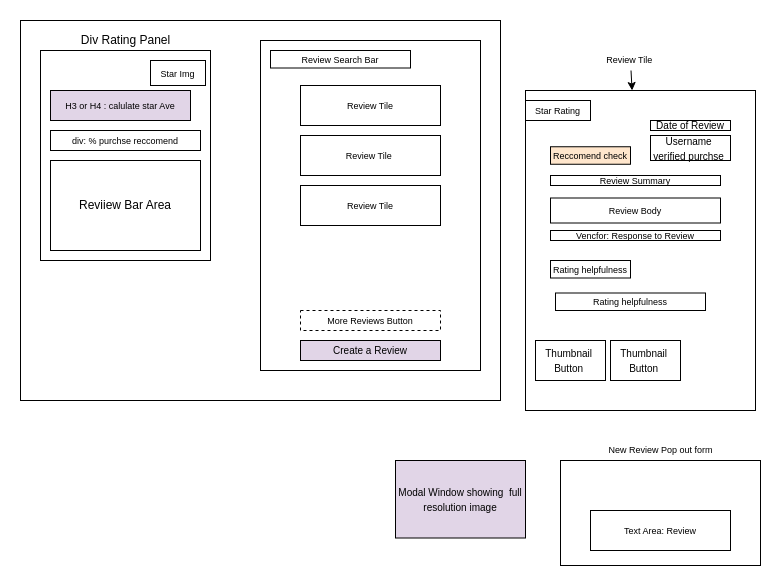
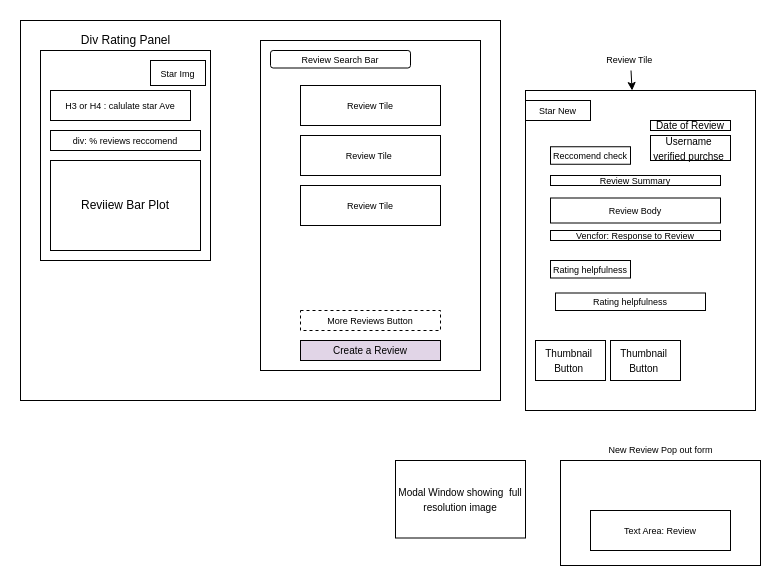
node "Review Search Bar": shape rectangle -> rounded rectangle
node "H3 or H4 : calulate star Ave": fillcolor #e1d5e7 -> #ffffff
node "Star Rating": label "Star Rating" -> "Star New"
node "div: % purchse reccomend": label "div: % purchse reccomend" -> "div: % reviews reccomend"
node "Reccomend check": fillcolor #ffe6cc -> #ffffff
node "Reviiew Bar Area": label "Reviiew Bar Area" -> "Reviiew Bar Plot"
node "Modal Window showing full resolution image": fillcolor #e1d5e7 -> #ffffff
